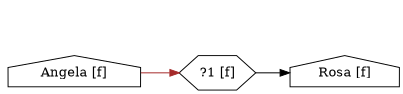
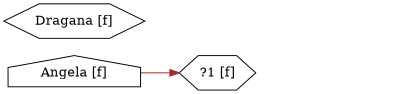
node "Dragana [f]": added
node "Rosa [f]": removed
